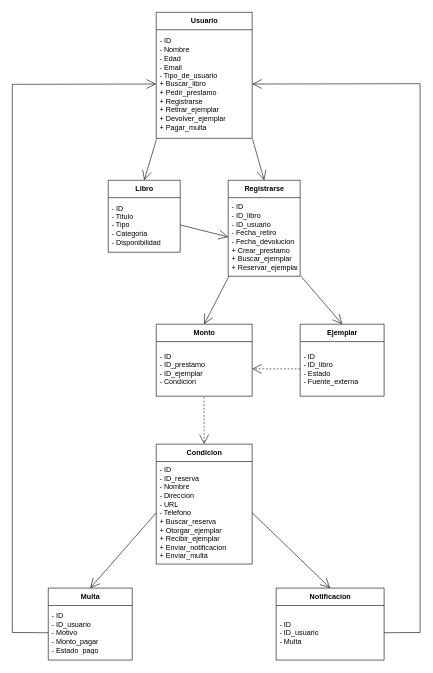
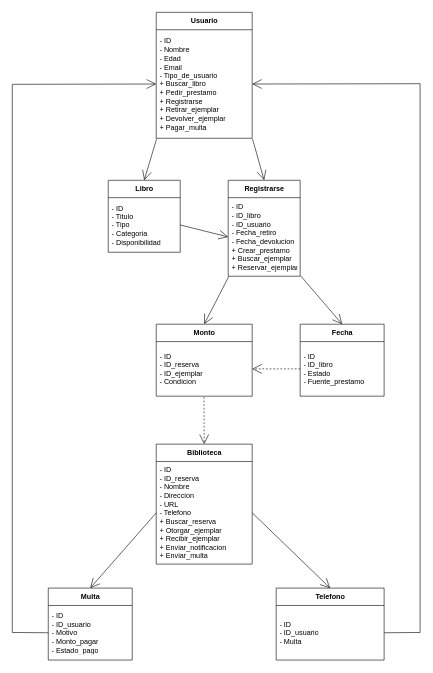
node "Ejemplar": label "Ejemplar" -> "Fecha"
node "- ID - ID_prestamo - ID_ejemplar - Condicion": label "- ID - ID_prestamo - ID_ejemplar - Condicion" -> "- ID - ID_reserva - ID_ejemplar - Condicion"
node "- ID - ID_libro - Estado - Fuente_externa": label "- ID - ID_libro - Estado - Fuente_externa" -> "- ID - ID_libro - Estado - Fuente_prestamo"
node "Condicion": label "Condicion" -> "Biblioteca"
node "Notificacion": label "Notificacion" -> "Telefono"
